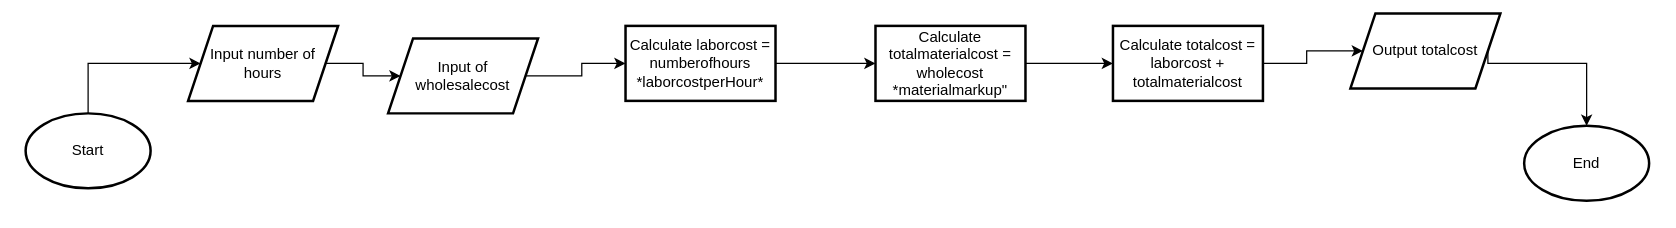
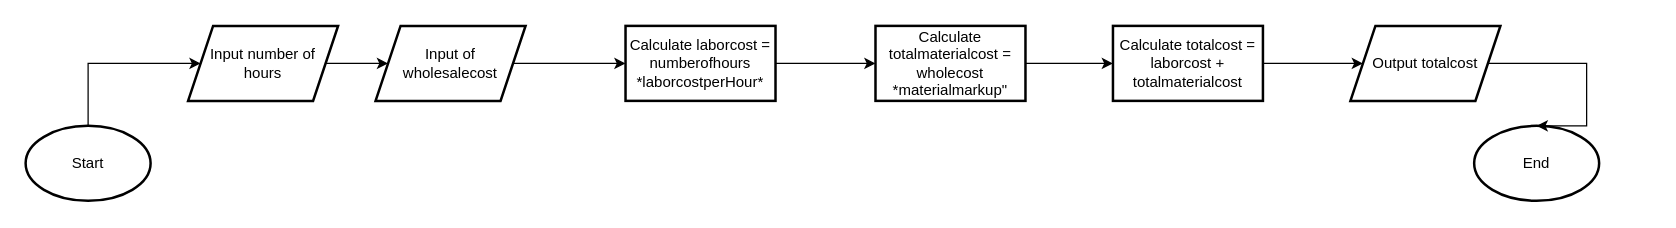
node "Output totalcost": moved (1426, 51) -> (1426, 63)
node "Input of wholesalecost": moved (463, 76) -> (451, 63)
node "Start": moved (88, 151) -> (88, 163)
node "End": moved (1587, 163) -> (1537, 163)
